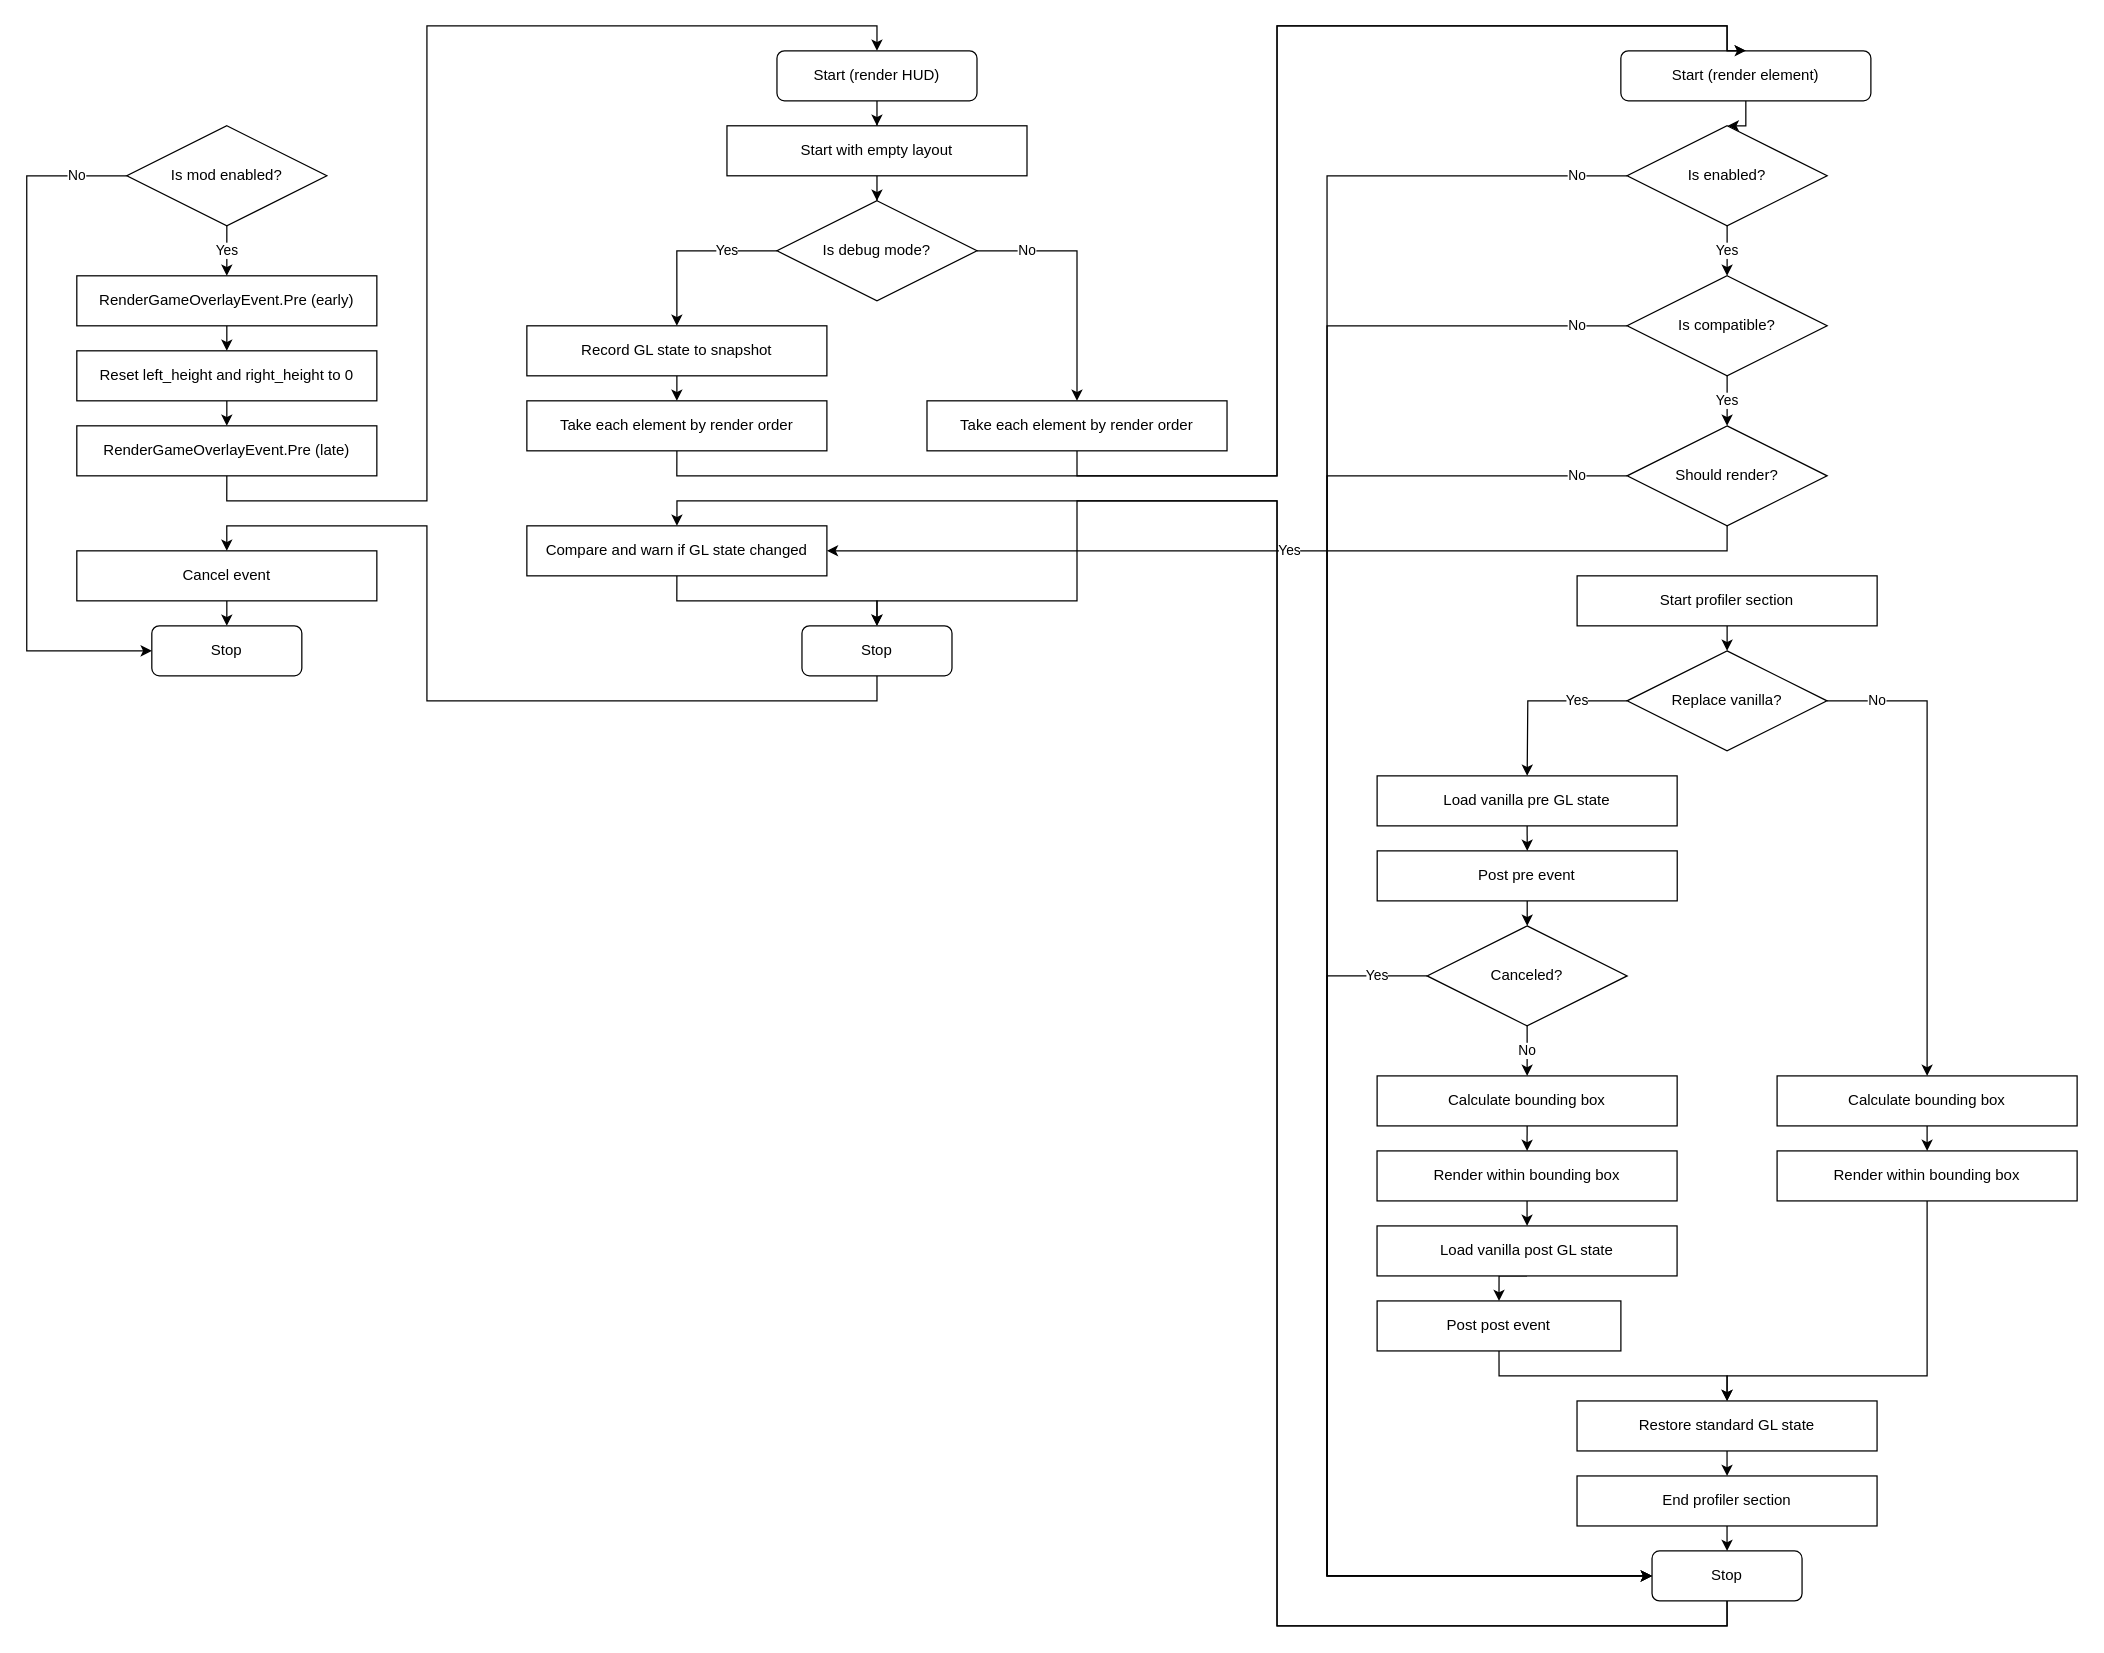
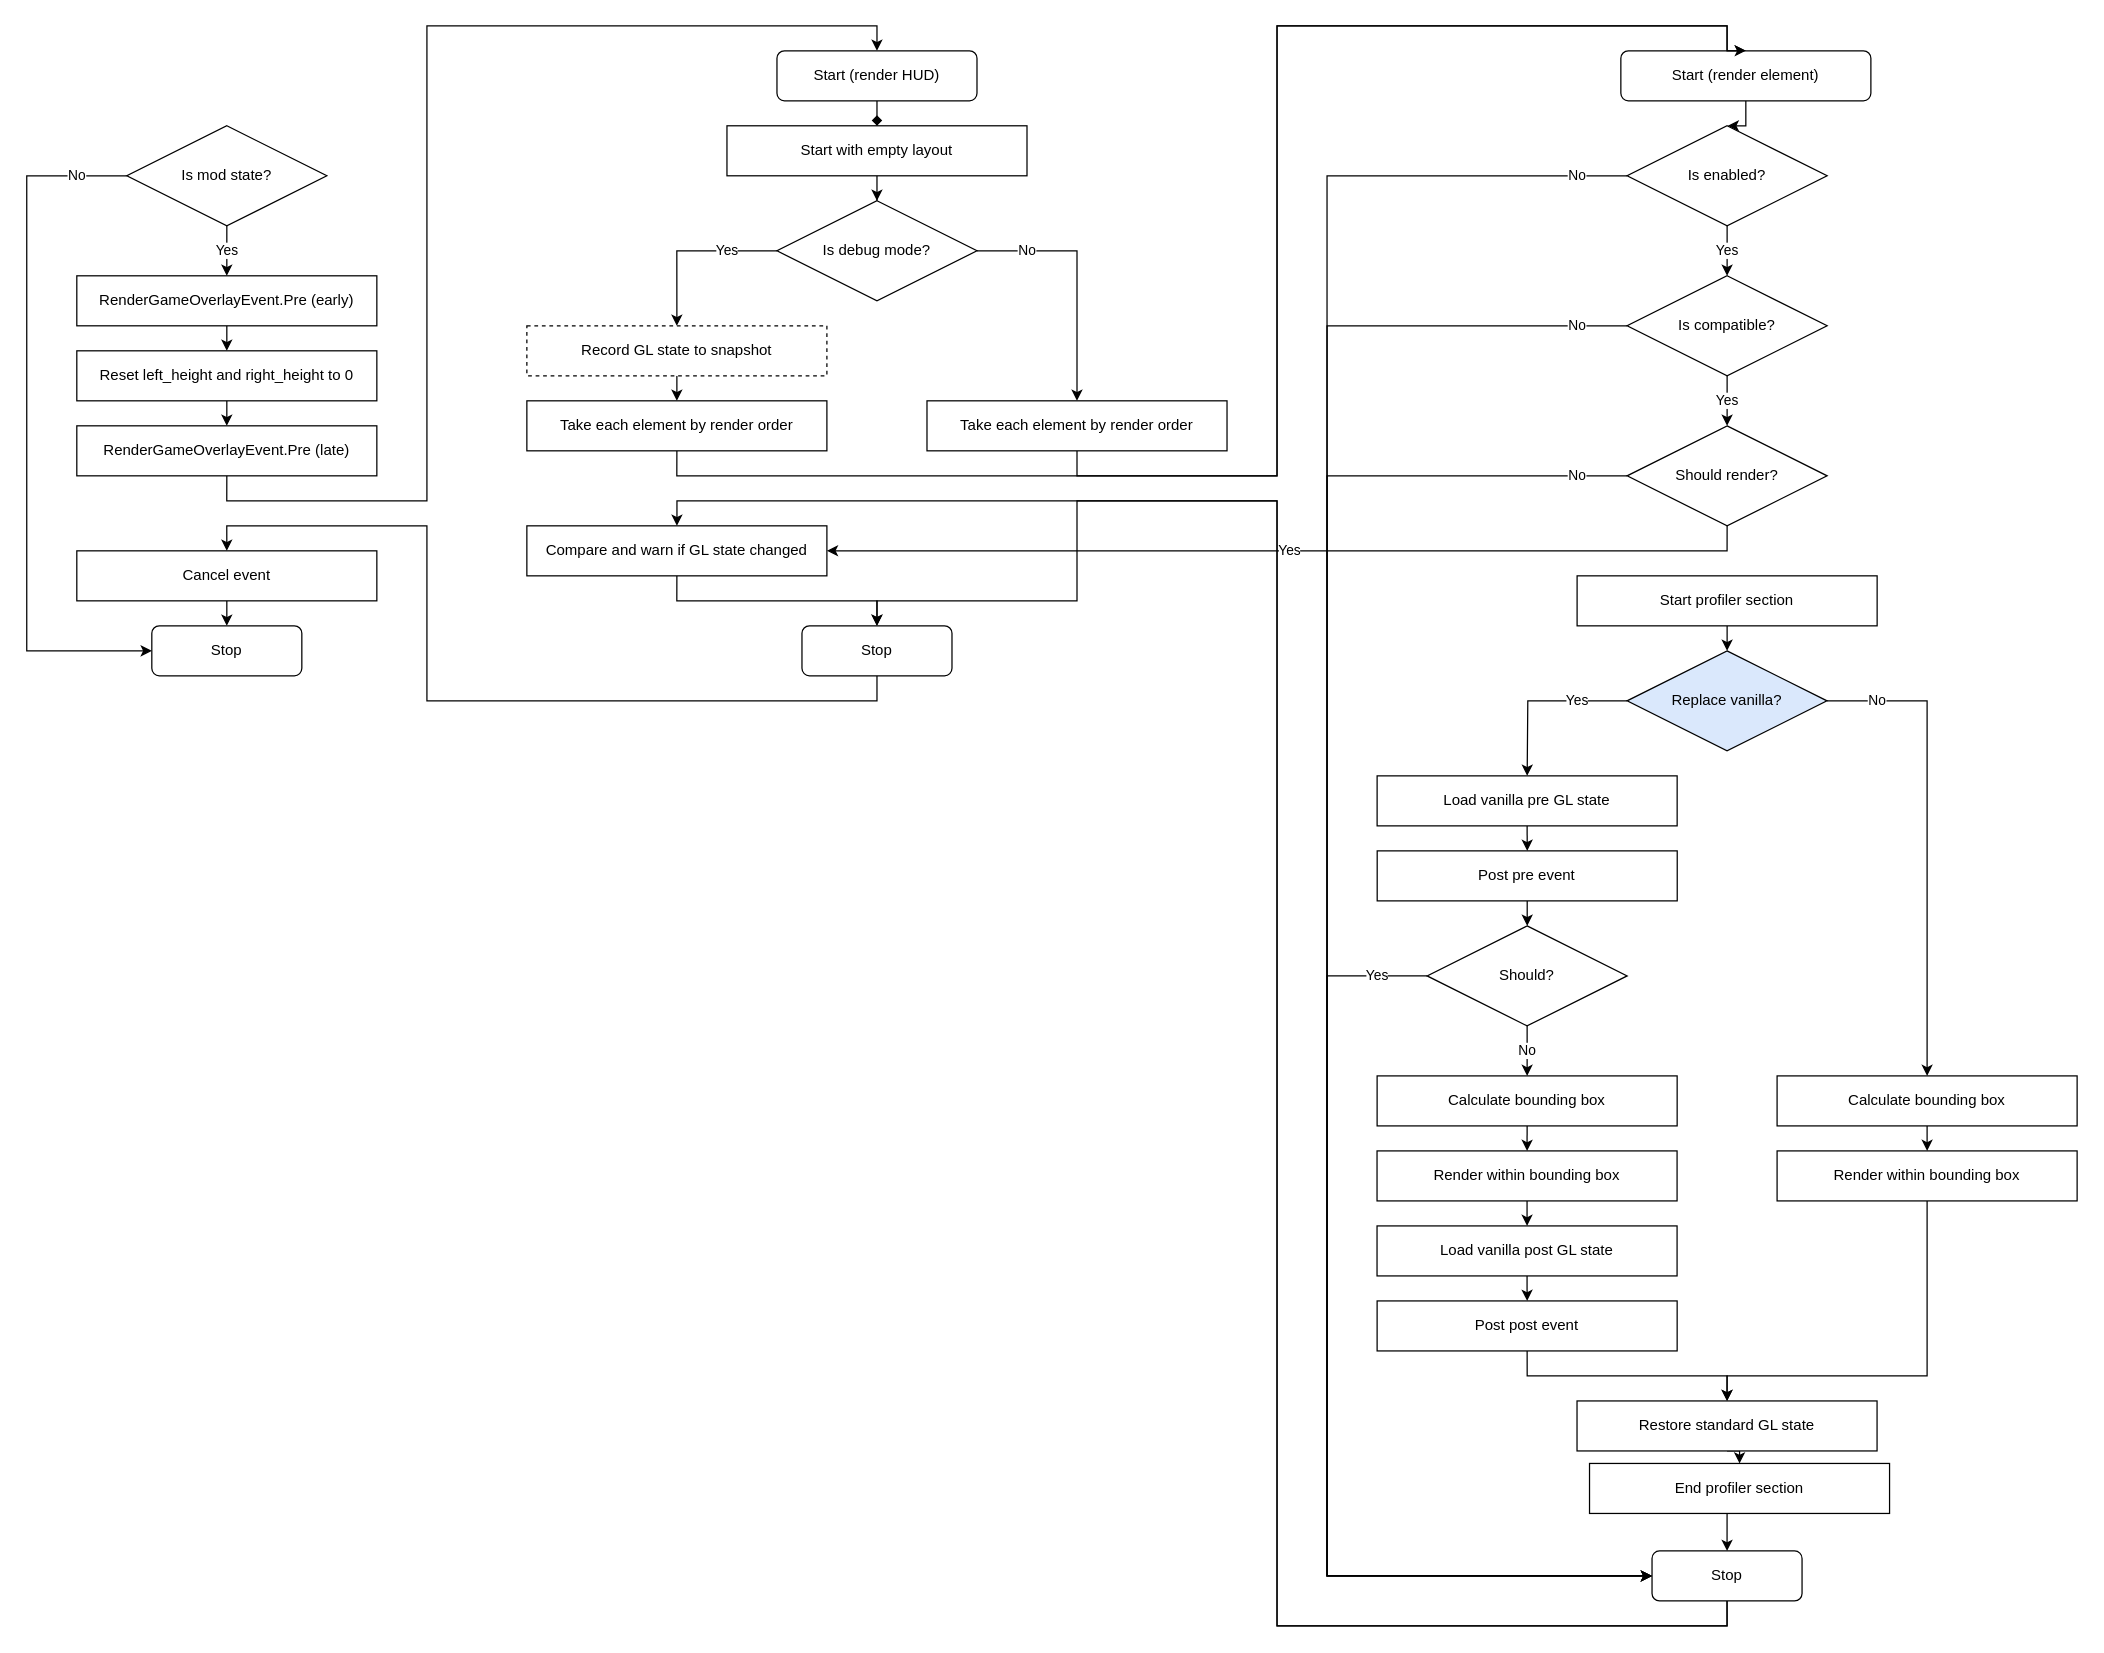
edge "Start (render HUD)" -> "Start with empty layout": arrowhead classic -> diamond
node "Is mod enabled?": label "Is mod enabled?" -> "Is mod state?"
node "Record GL state to snapshot": style solid -> dashed
node "Replace vanilla?": fillcolor #ffffff -> #dae8fc
node "Canceled?": label "Canceled?" -> "Should?"
node "Post post event": size 244x50 -> 300x50
node "End profiler section": moved (1727, 1501) -> (1739, 1488)
